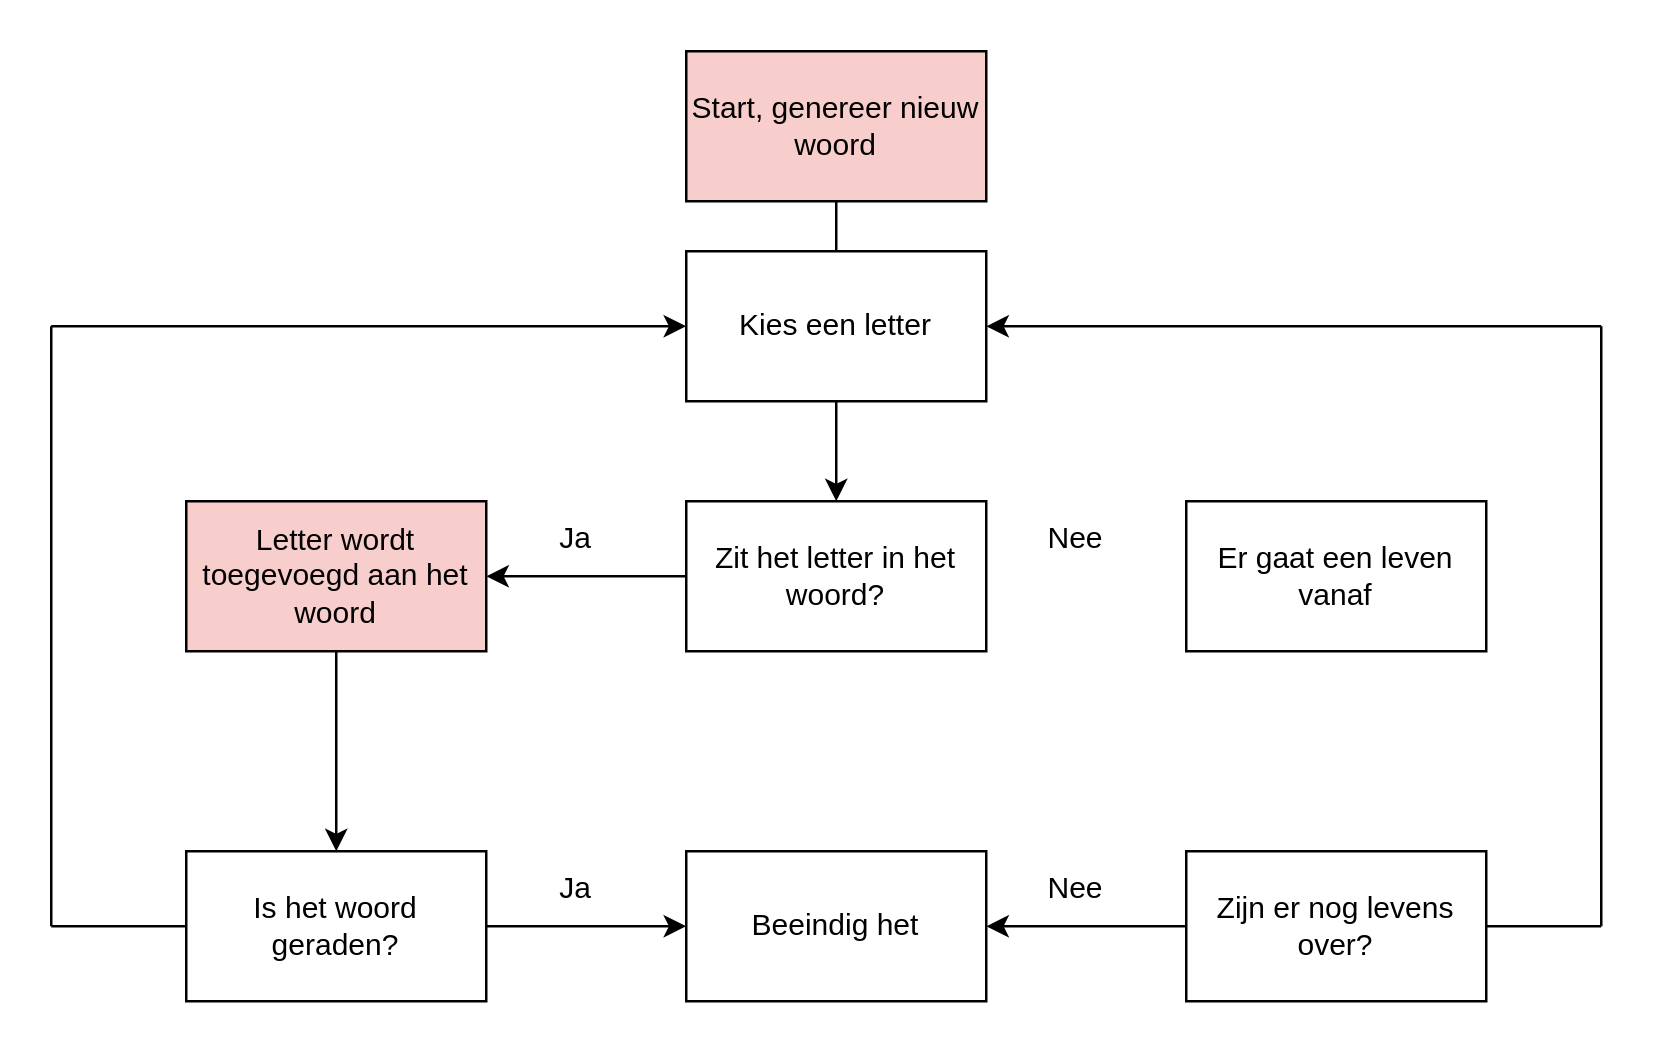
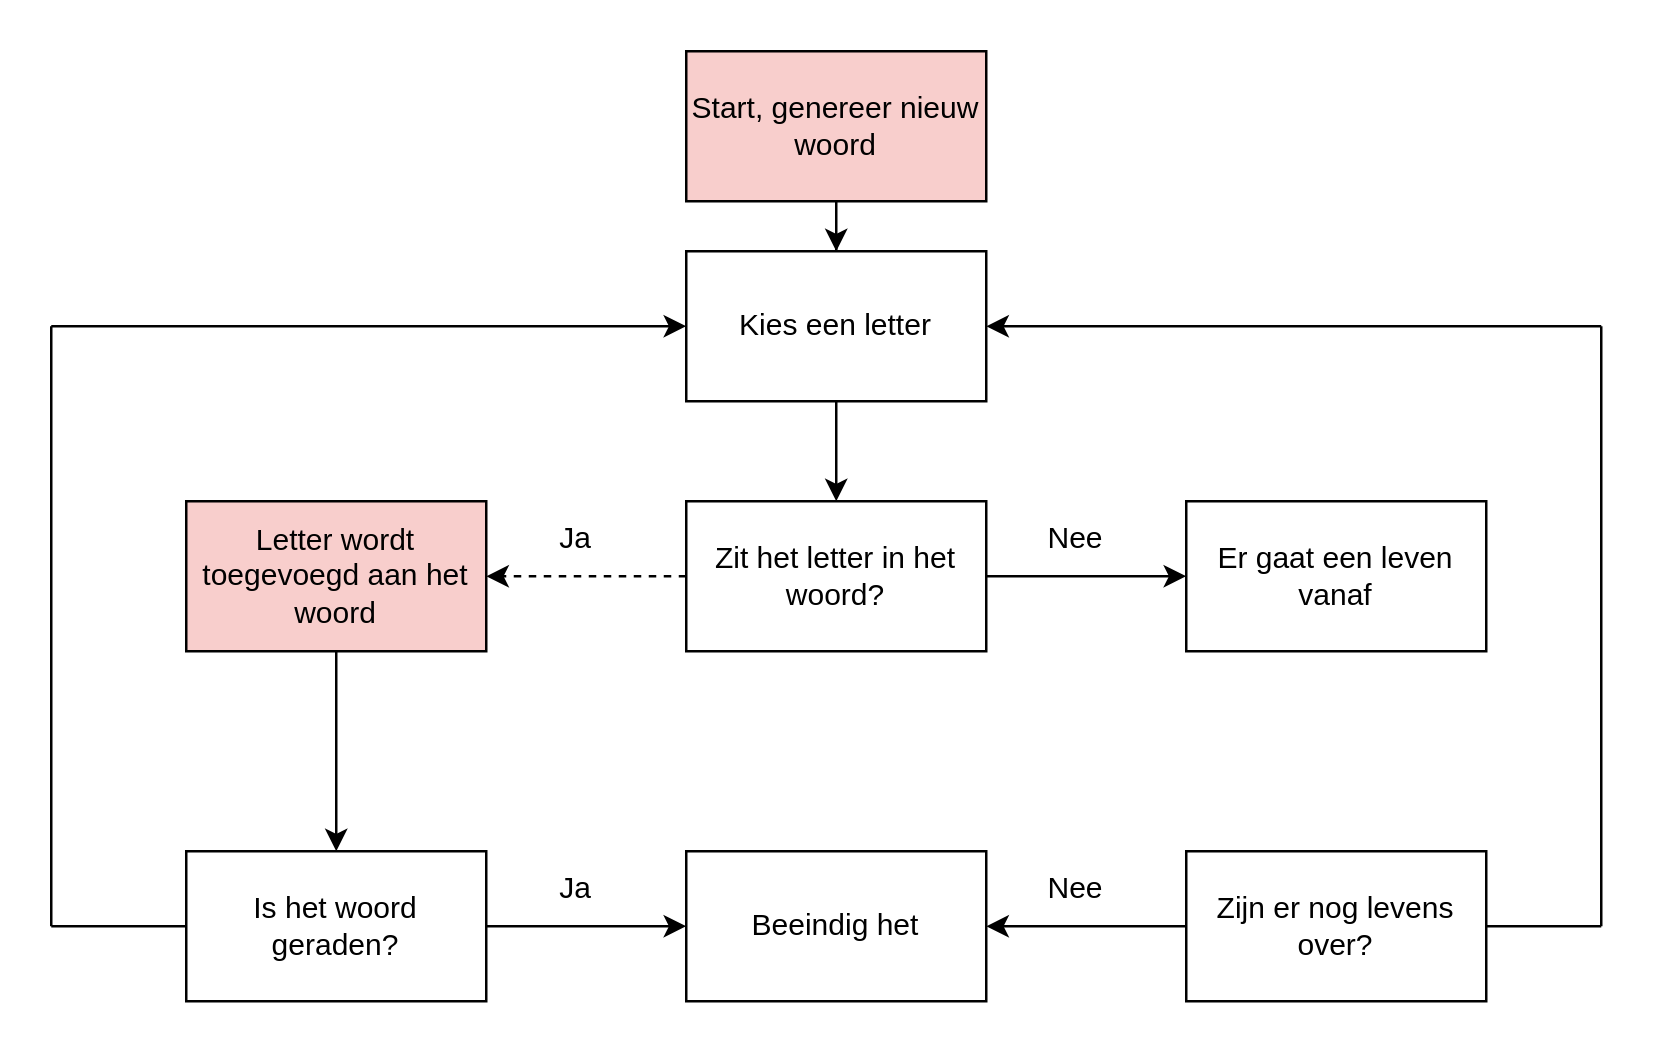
edge "Start, genereer nieuw woord" -- "Kies een letter": arrowhead none -> classic
edge "Zit het letter in het woord?" -> "Letter wordt toegevoegd aan het woord": style solid -> dashed
edge "Zit het letter in het woord?" -> "Er gaat een leven vanaf": added
